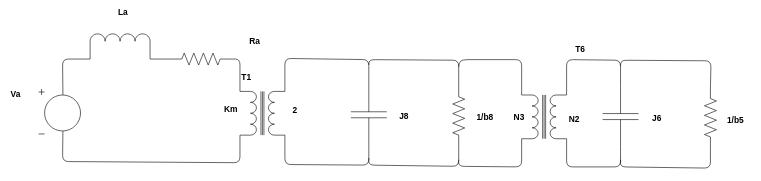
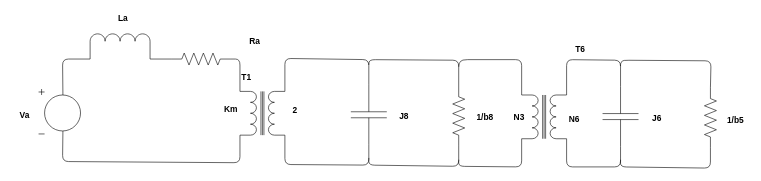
node "La": moved (123, 12) -> (123, 18)
node "Va": moved (15, 95) -> (24, 116)
node "N2": label "N2" -> "N6"
